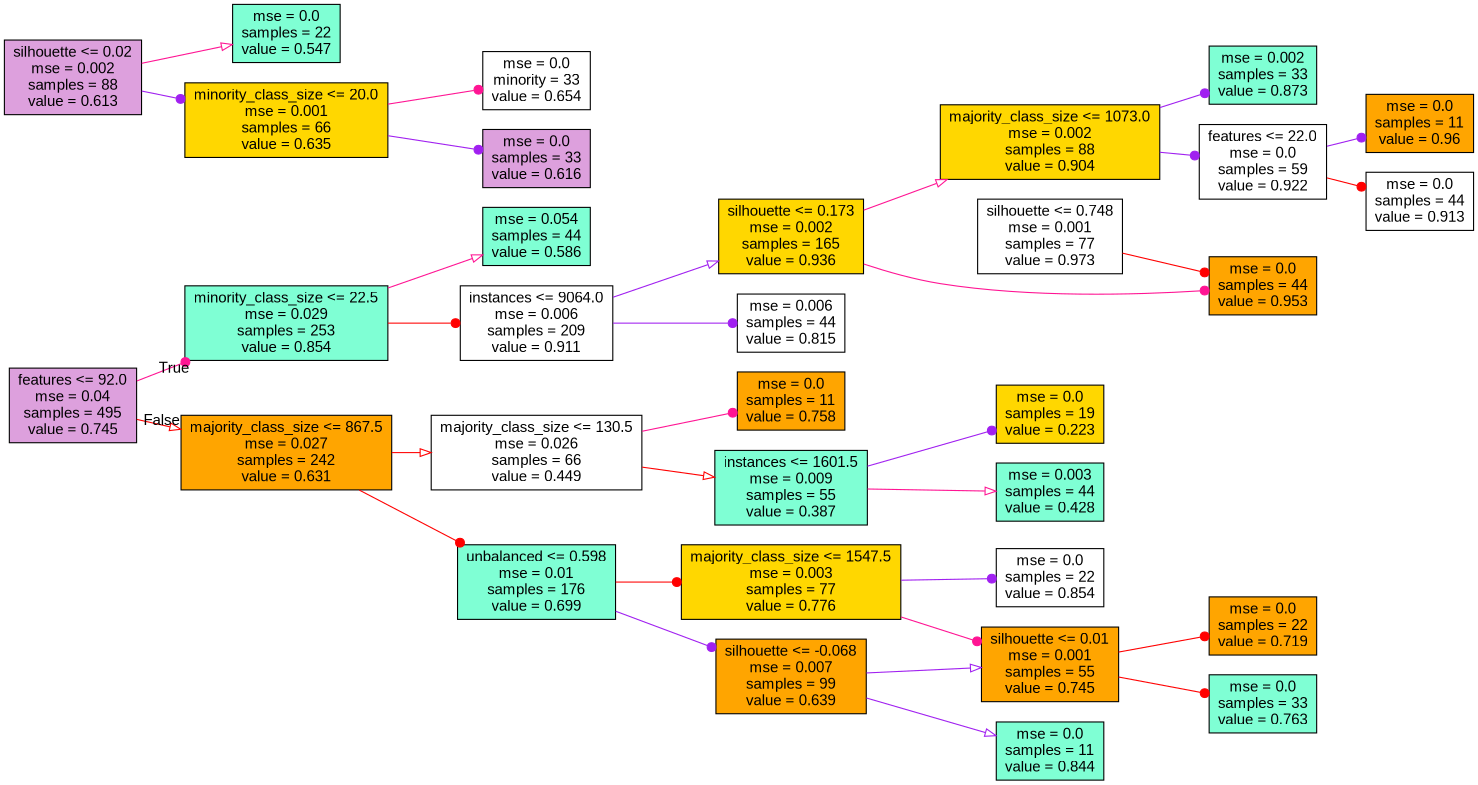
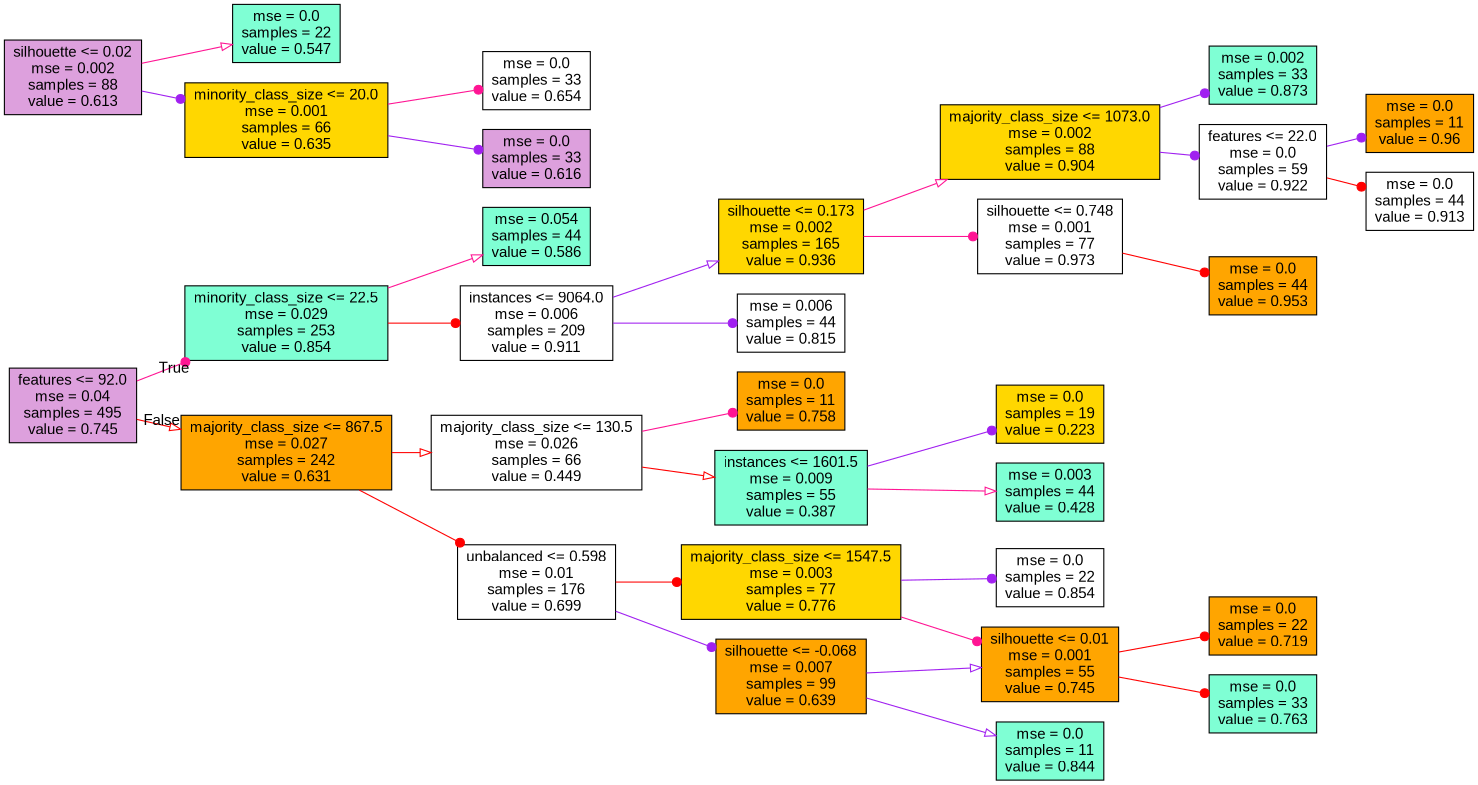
node "mse = 0.0 minority = 33 value = 0.654": label "mse = 0.0 minority = 33 value = 0.654" -> "mse = 0.0 samples = 33 value = 0.654"
edge "silhouette <= 0.173 mse = 0.002 samples = 165 value = 0.936" -> "mse = 0.0 samples = 44 value = 0.953": now "silhouette <= 0.173 mse = 0.002 samples = 165 value = 0.936" -> "silhouette <= 0.748 mse = 0.001 samples = 77 value = 0.973"
node "unbalanced <= 0.598 mse = 0.01 samples = 176 value = 0.699": fillcolor aquamarine -> white
